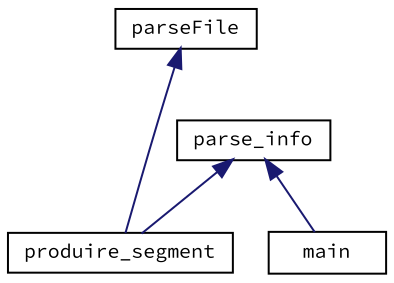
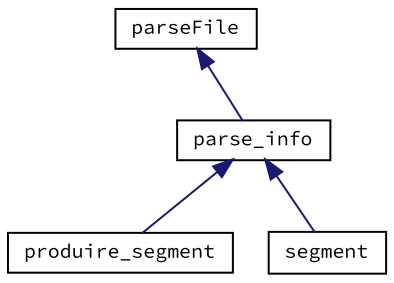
edge "produire_segment" -> "parseFile": now "parse_info" -> "parseFile"
node "main": label "main" -> "segment"
